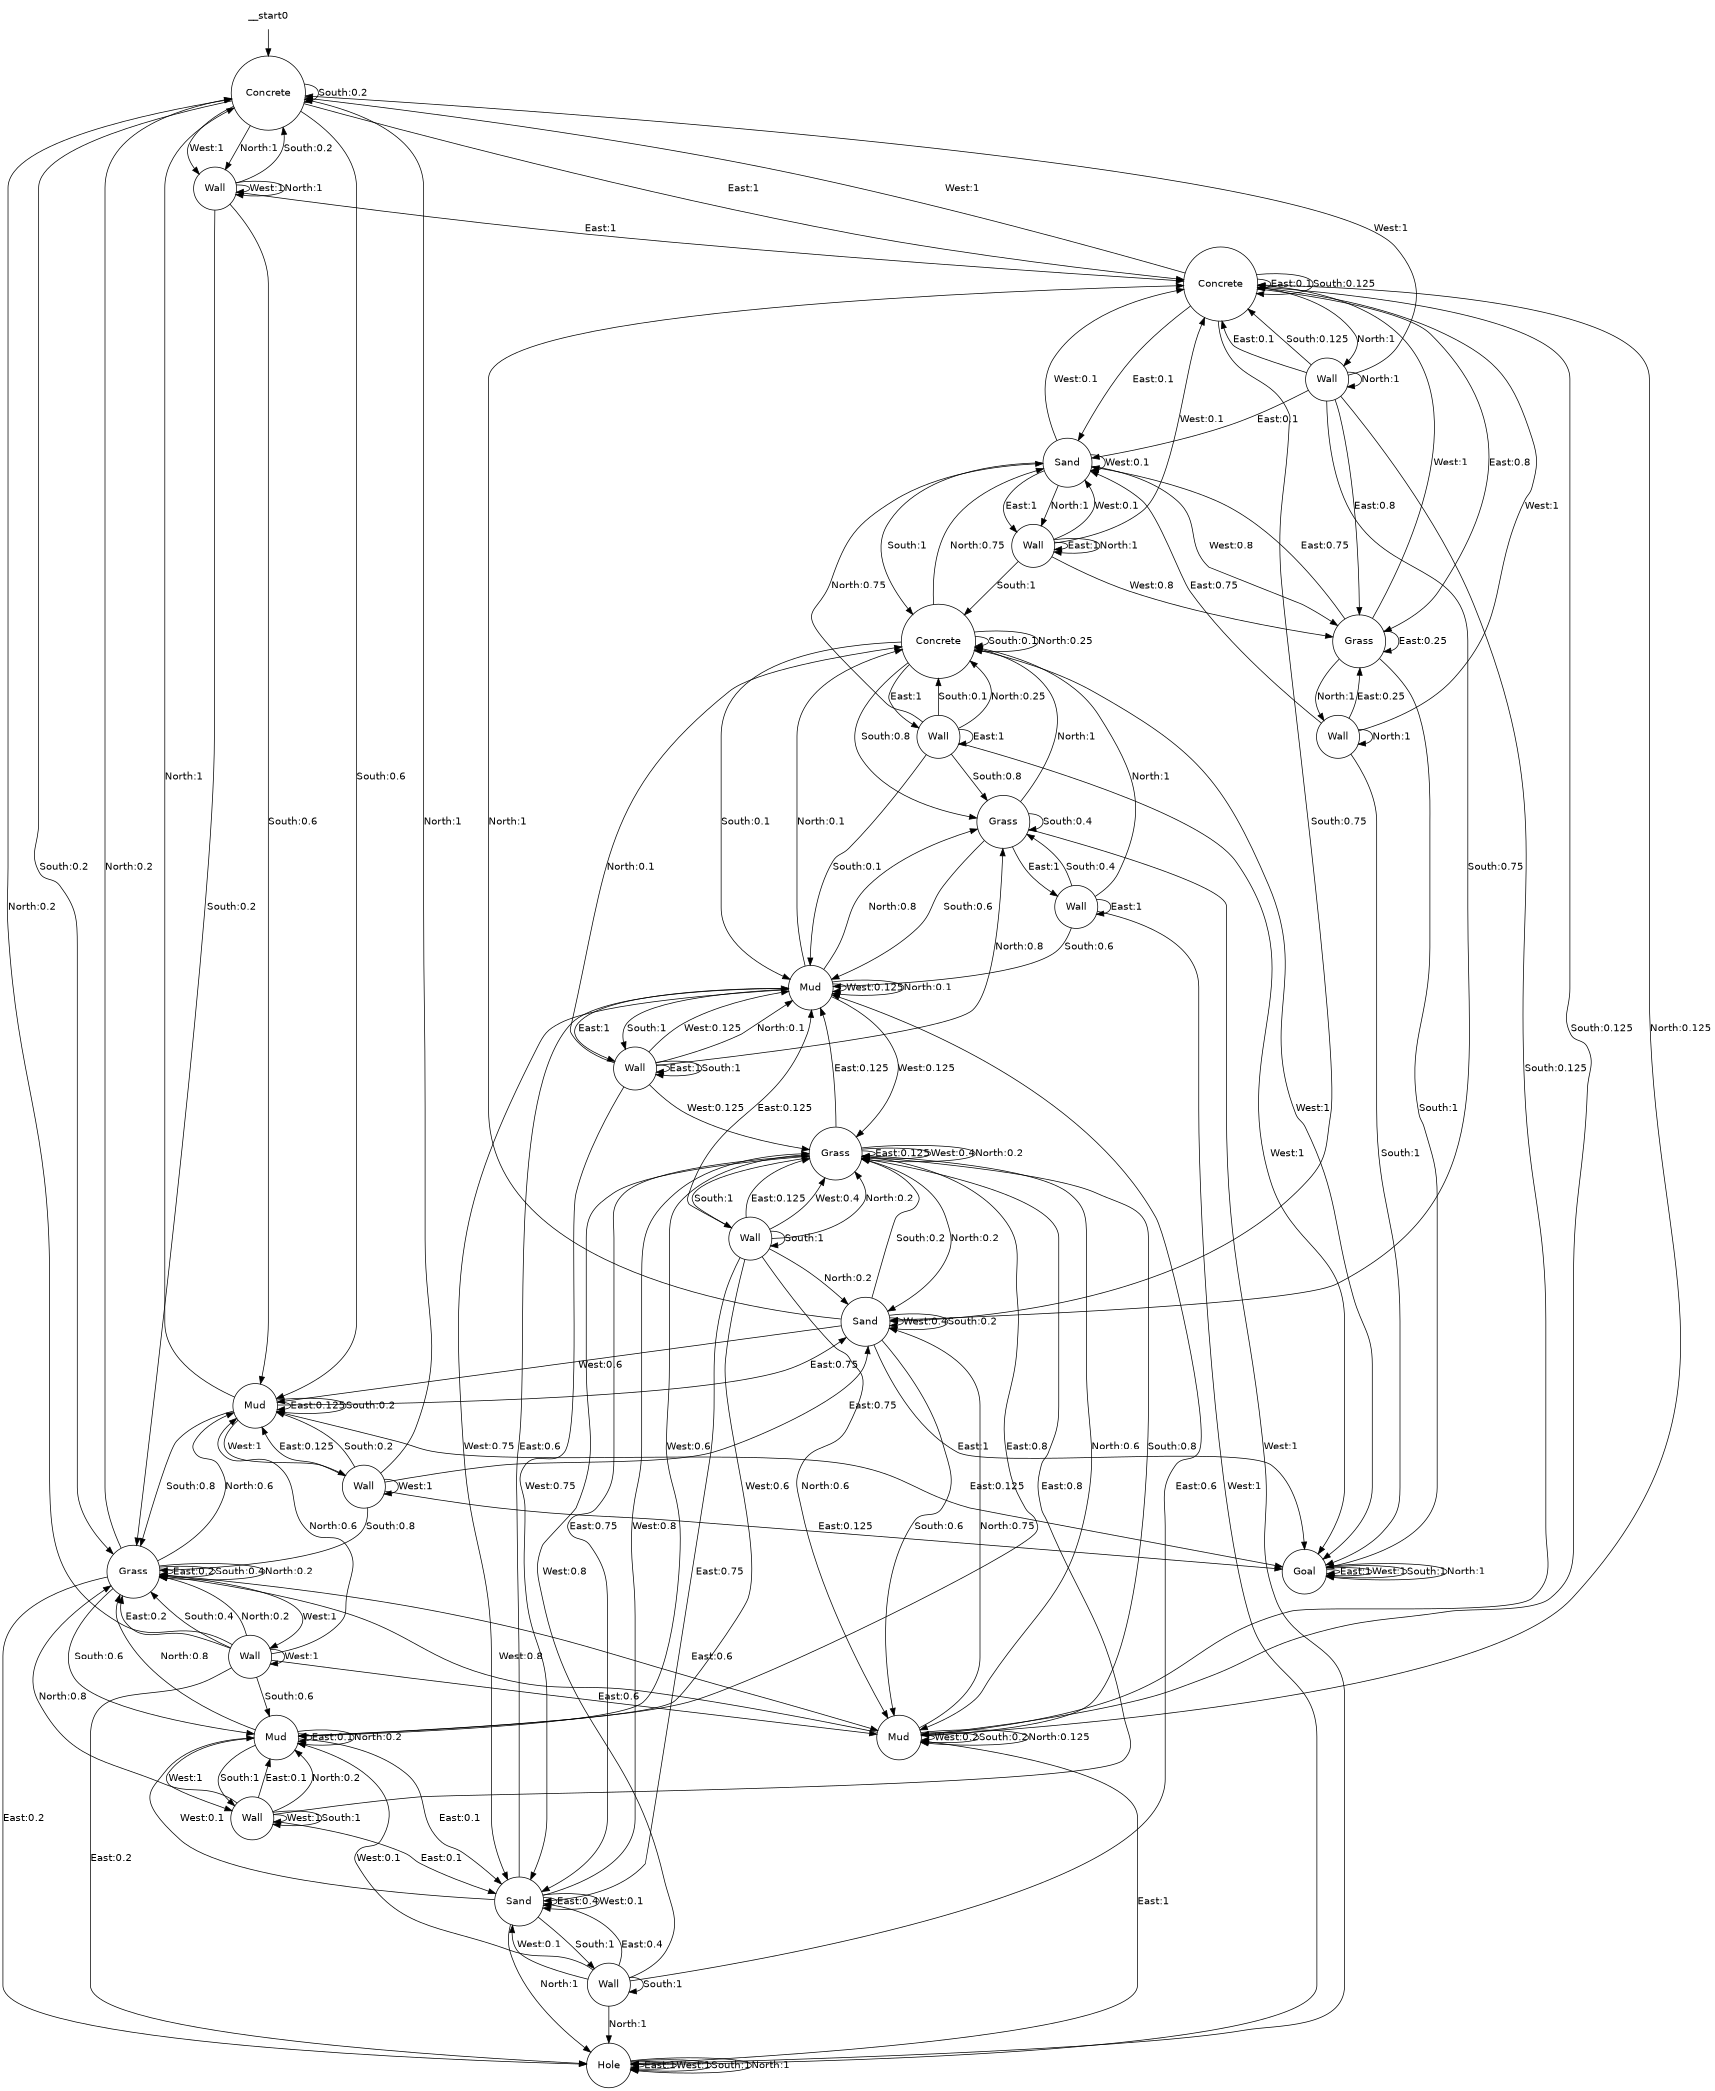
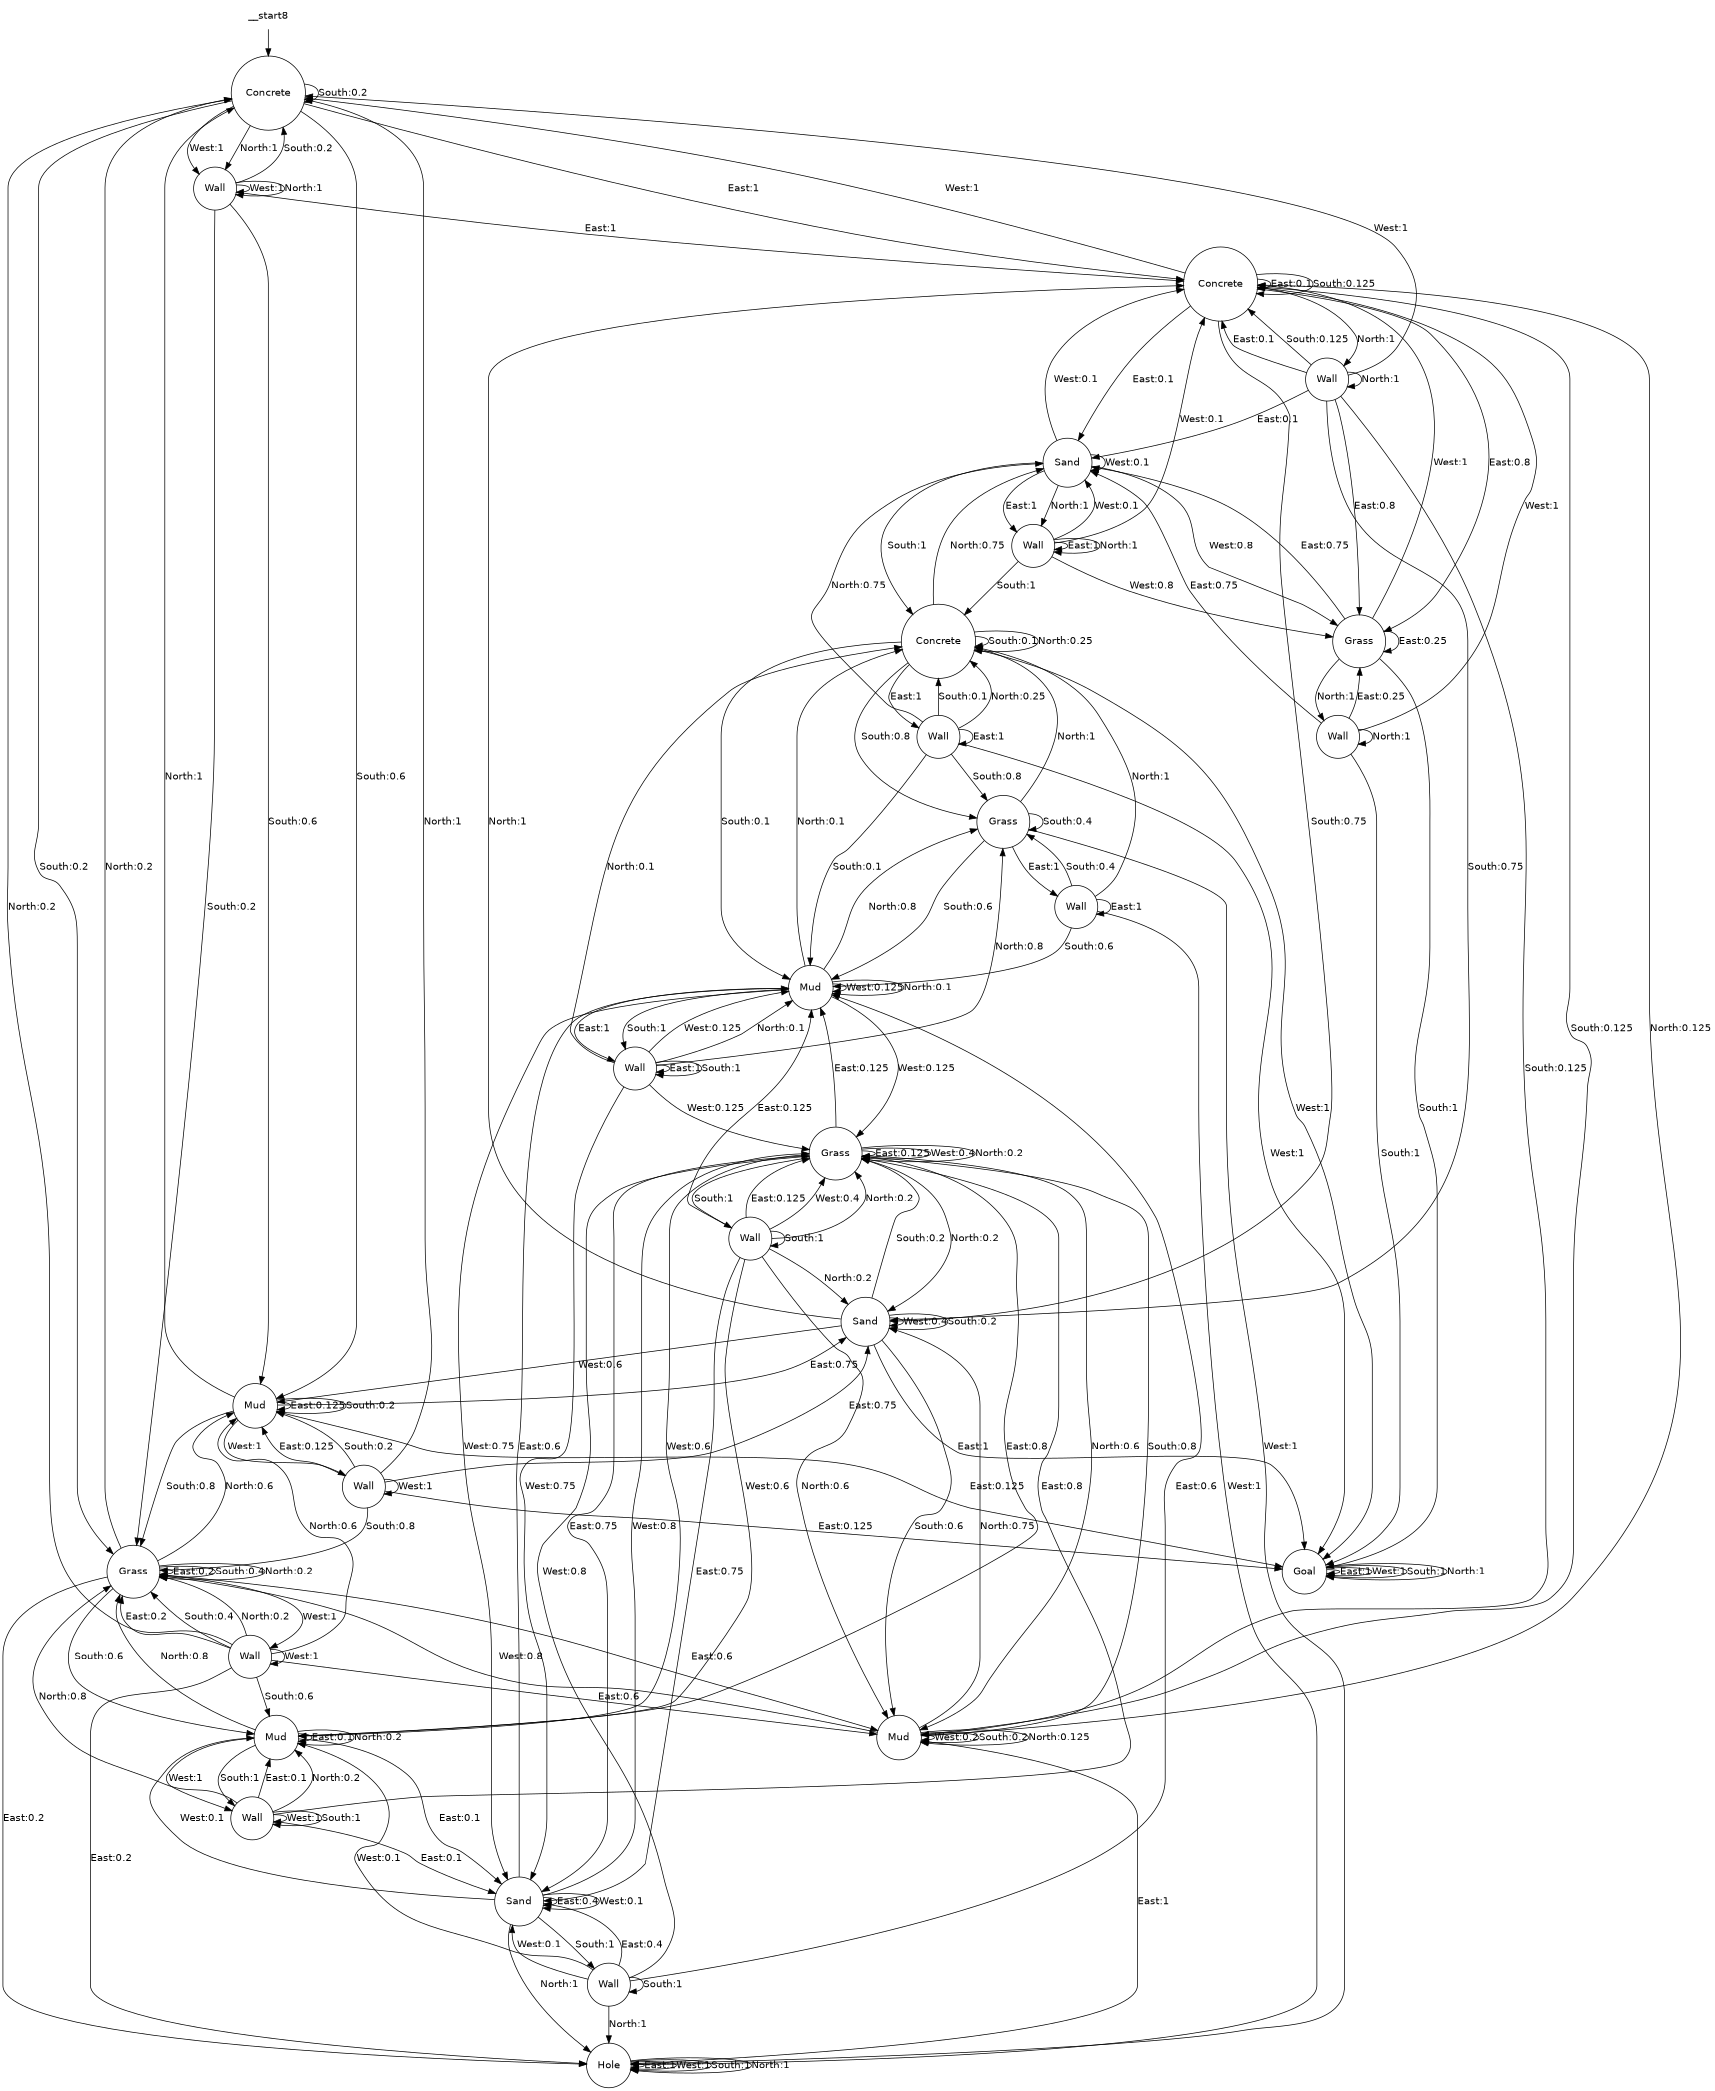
node "__start0": label "__start0" -> "__start8"
